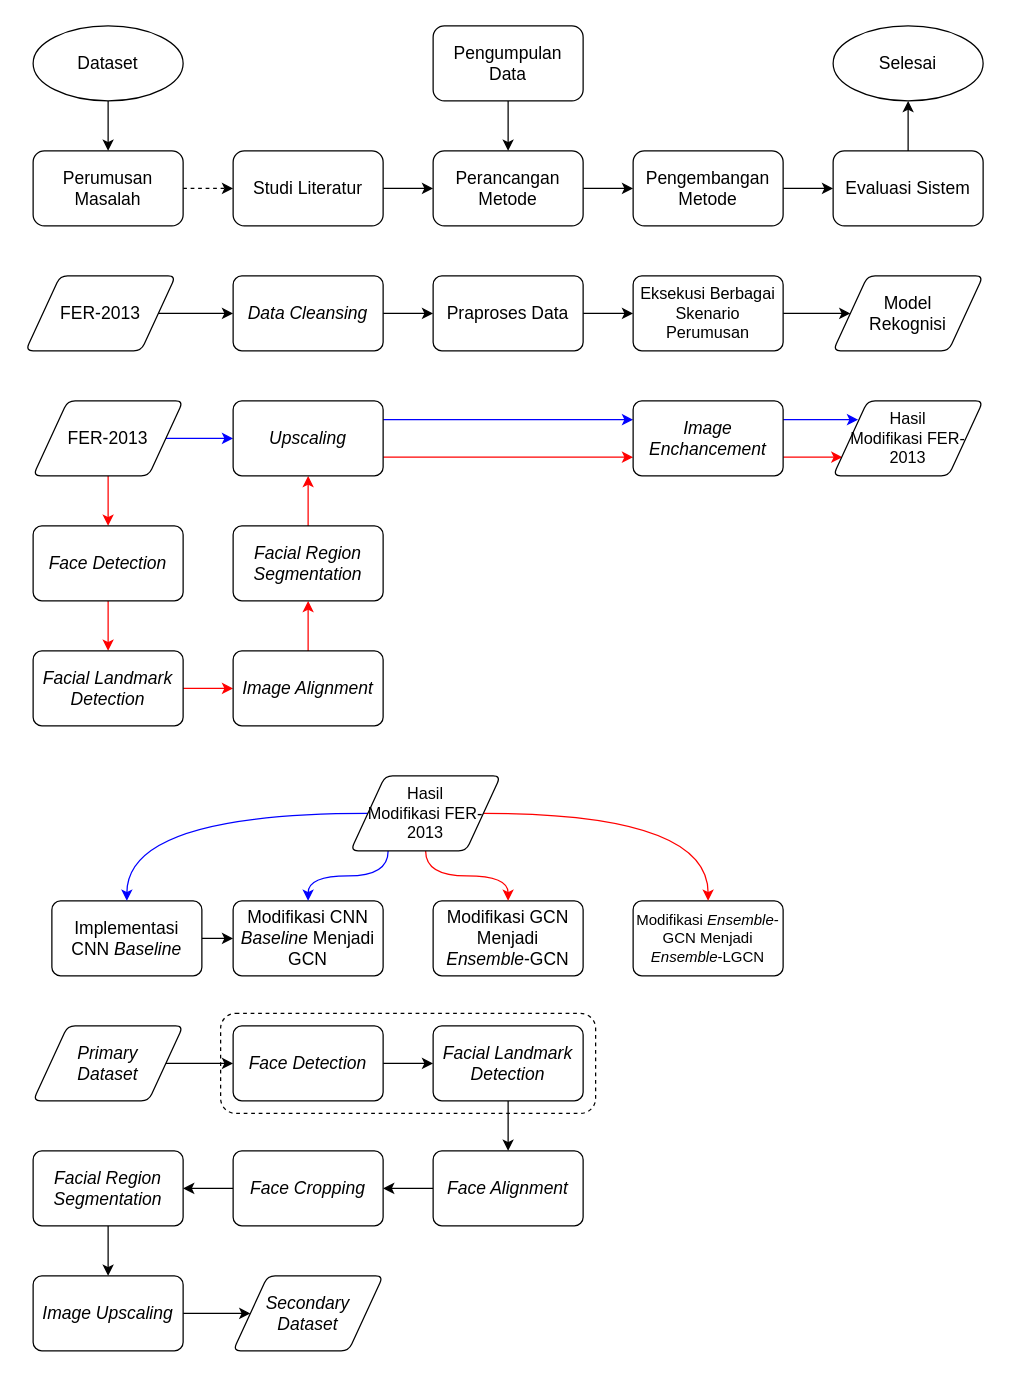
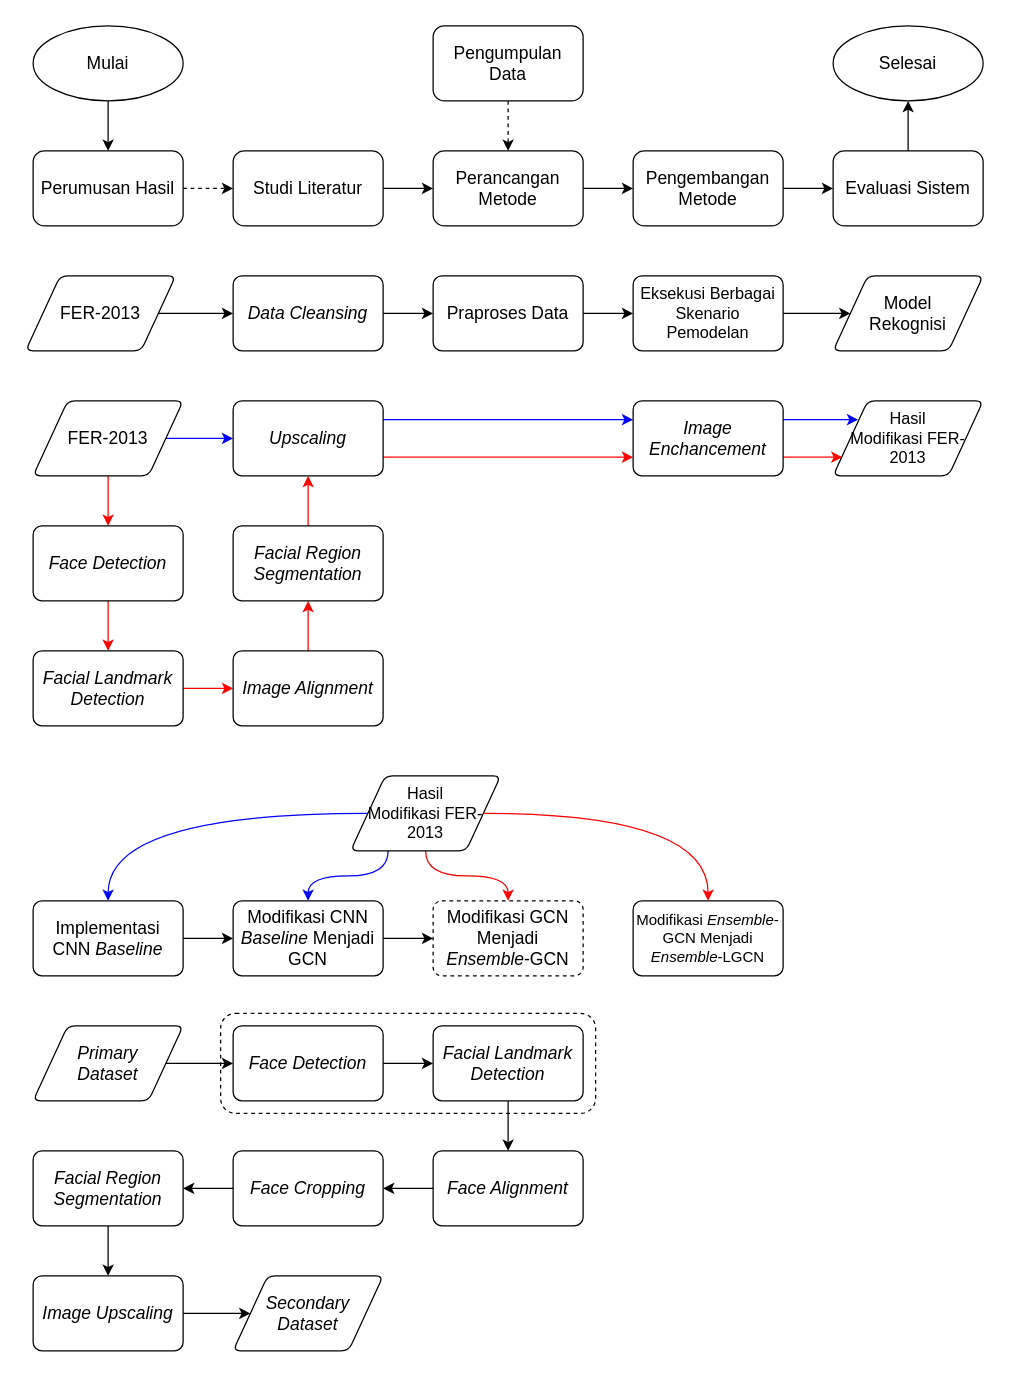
node "Dataset": label "Dataset" -> "Mulai"
edge "Pengumpulan Data" -> "Perancangan Metode": style solid -> dashed
node "Perumusan Masalah": label "Perumusan Masalah" -> "Perumusan Hasil"
node "Eksekusi Berbagai Skenario Perumusan": label "Eksekusi Berbagai Skenario Perumusan" -> "Eksekusi Berbagai Skenario Pemodelan"
node "Implementasi CNN Baseline": moved (127, 938) -> (108, 938)
edge "Modifikasi CNN Baseline Menjadi GCN" -> "Modifikasi GCN Menjadi Ensemble-GCN": added
node "Modifikasi GCN Menjadi Ensemble-GCN": style solid -> dashed
